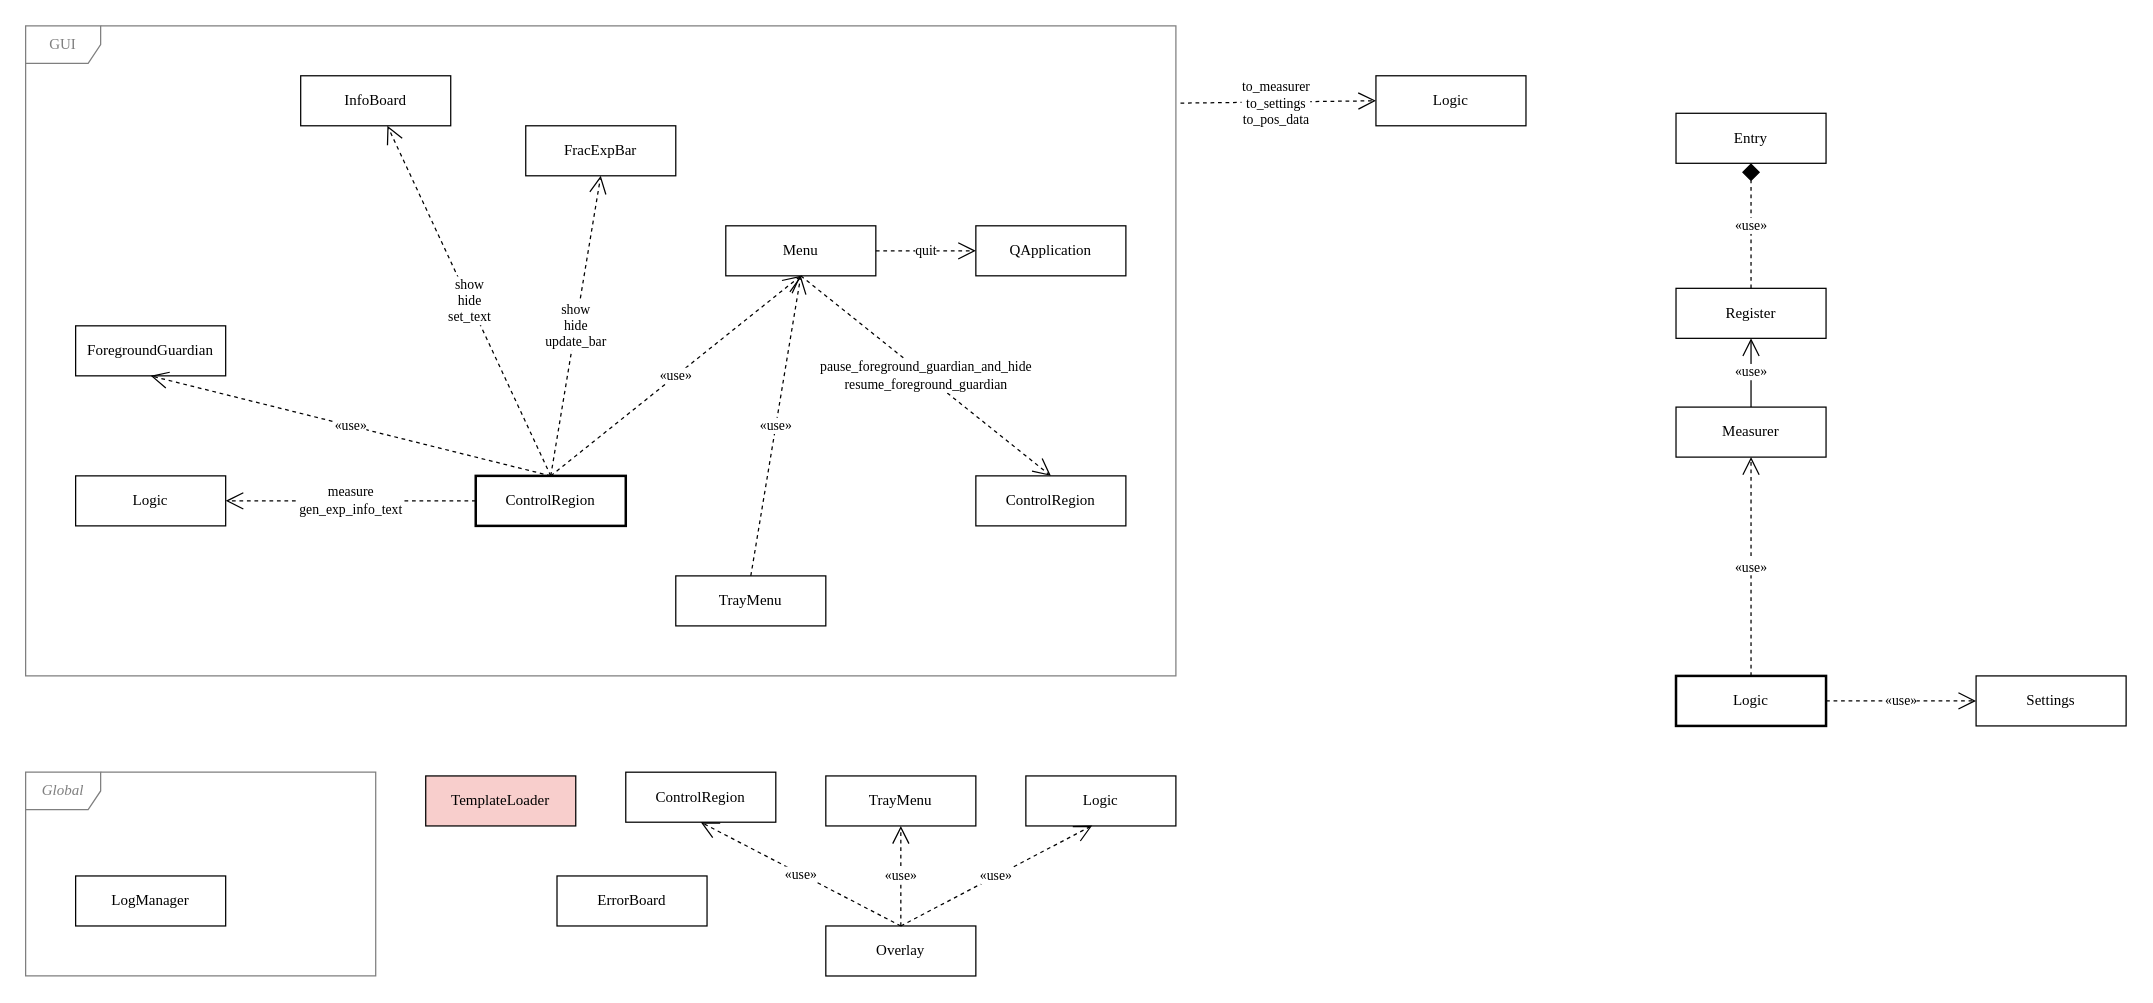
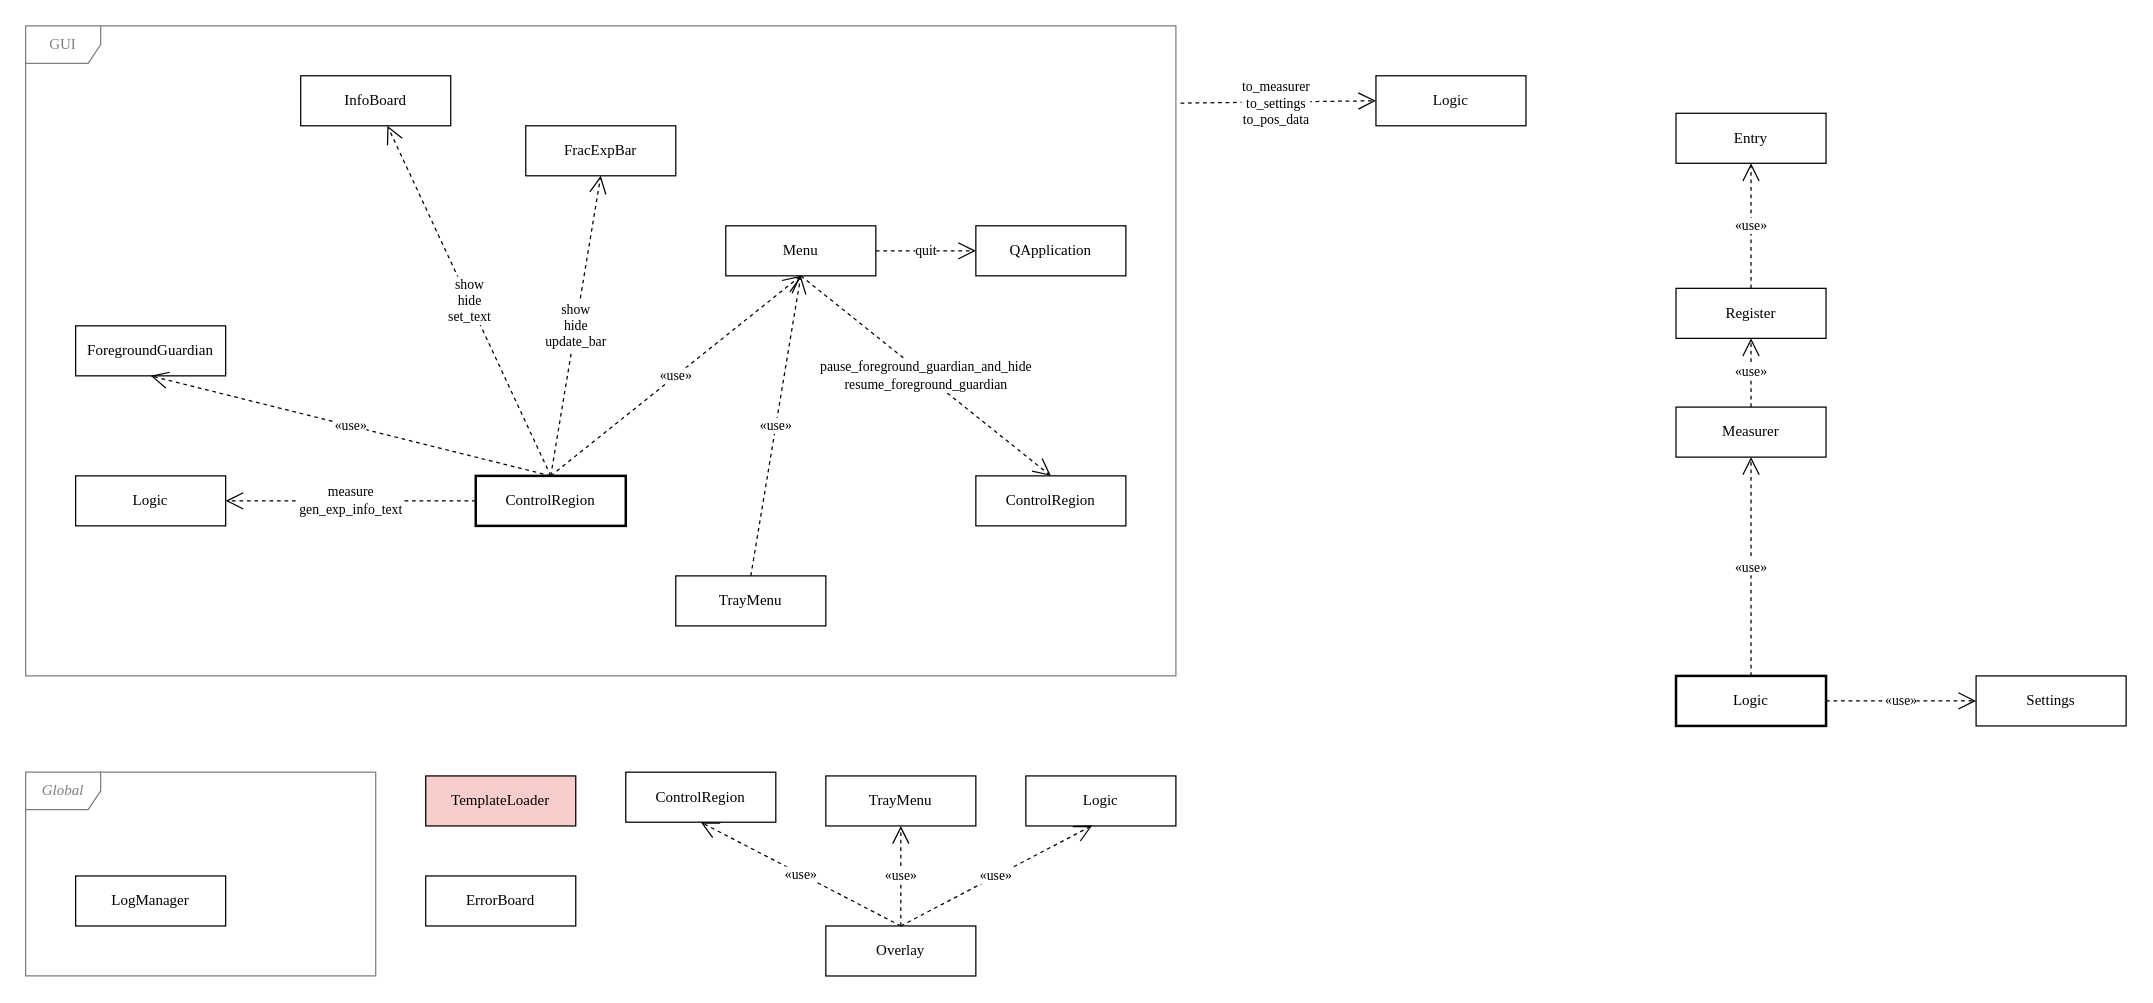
edge "Register" -> "Entry": arrowhead diamond -> open
edge "Measurer" -> "Register": style solid -> dashed
node "ErrorBoard": moved (632, 901) -> (501, 901)
